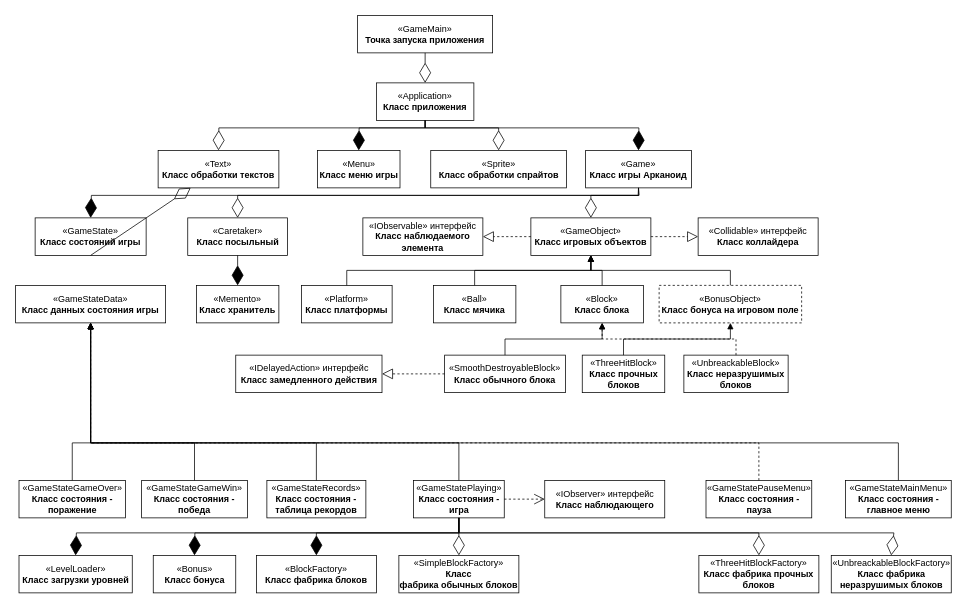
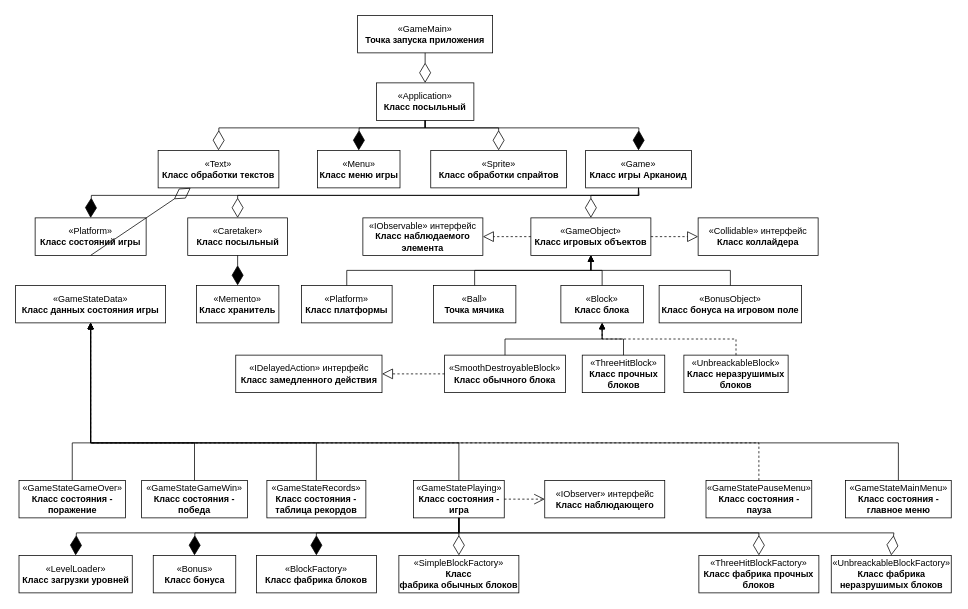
node "«Application» Класс приложения": label "«Application» Класс приложения" -> "«Application» Класс посыльный"
node "«GameState» Класс состояний игры": label "«GameState» Класс состояний игры" -> "«Platform» Класс состояний игры"
node "«Ball» Класс мячика": label "«Ball» Класс мячика" -> "«Ball» Точка мячика"
node "«BonusObject» Класс бонуса на игровом поле": style dashed -> solid
edge "«ThreeHitBlock» Класс прочных блоков" -> "«BonusObject» Класс бонуса на игровом поле": now "«ThreeHitBlock» Класс прочных блоков" -> "«Block» Класс блока"
